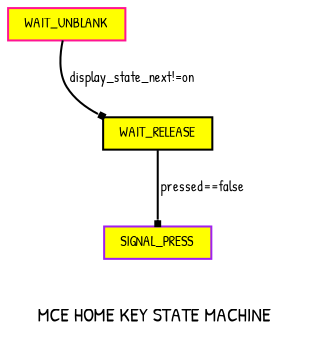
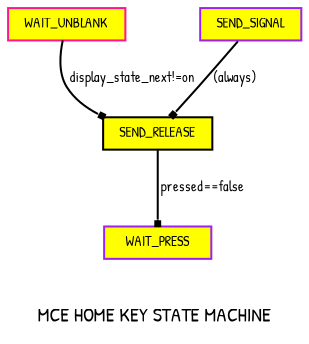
node "SEND_SIGNAL": added
node "WAIT_RELEASE": label "WAIT_RELEASE" -> "SEND_RELEASE"
node "SIGNAL_PRESS": label "SIGNAL_PRESS" -> "WAIT_PRESS"
